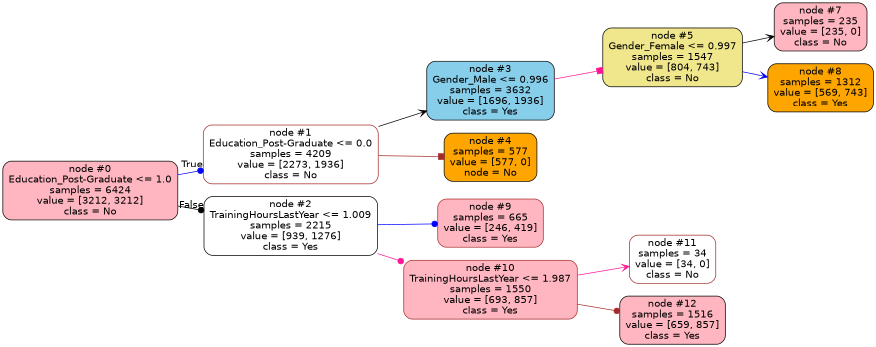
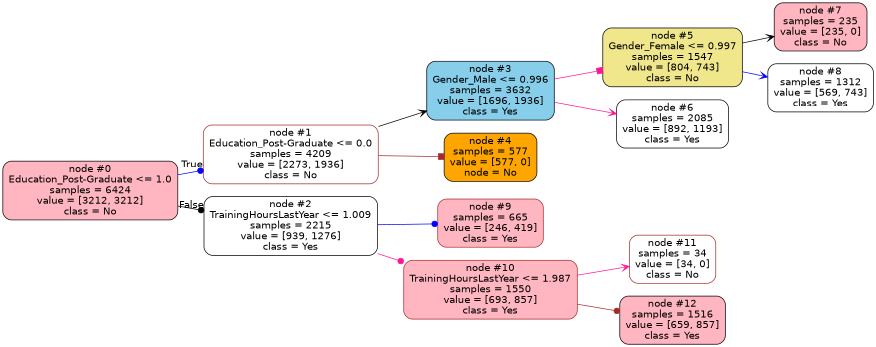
node "node #8 samples = 1312 value = [569, 743] class = Yes": fillcolor orange -> white
node "node #6 samples = 2085 value = [892, 1193] class = Yes": added
